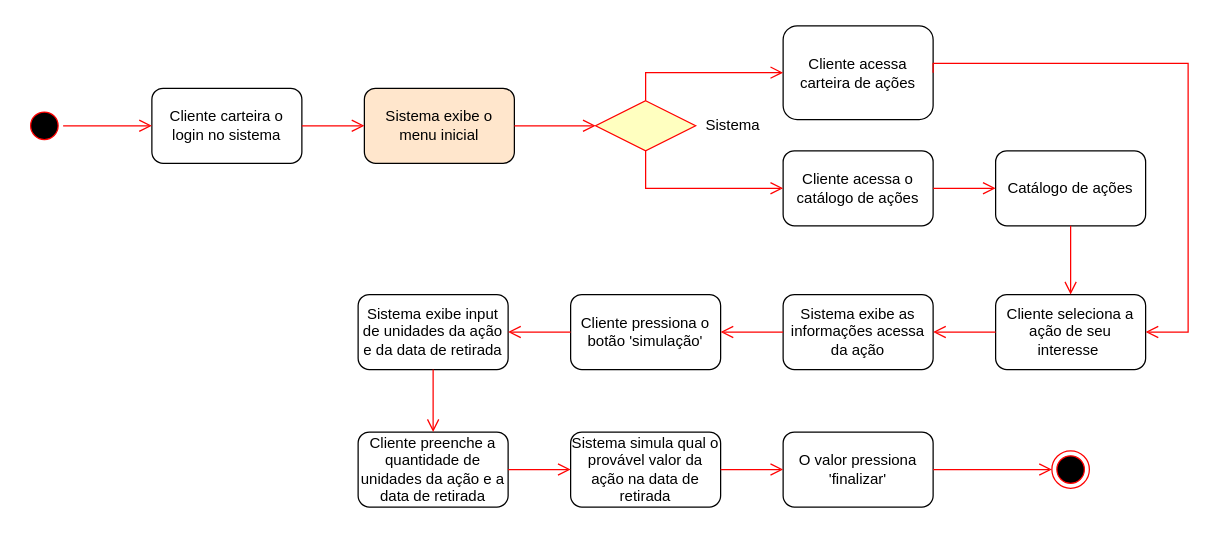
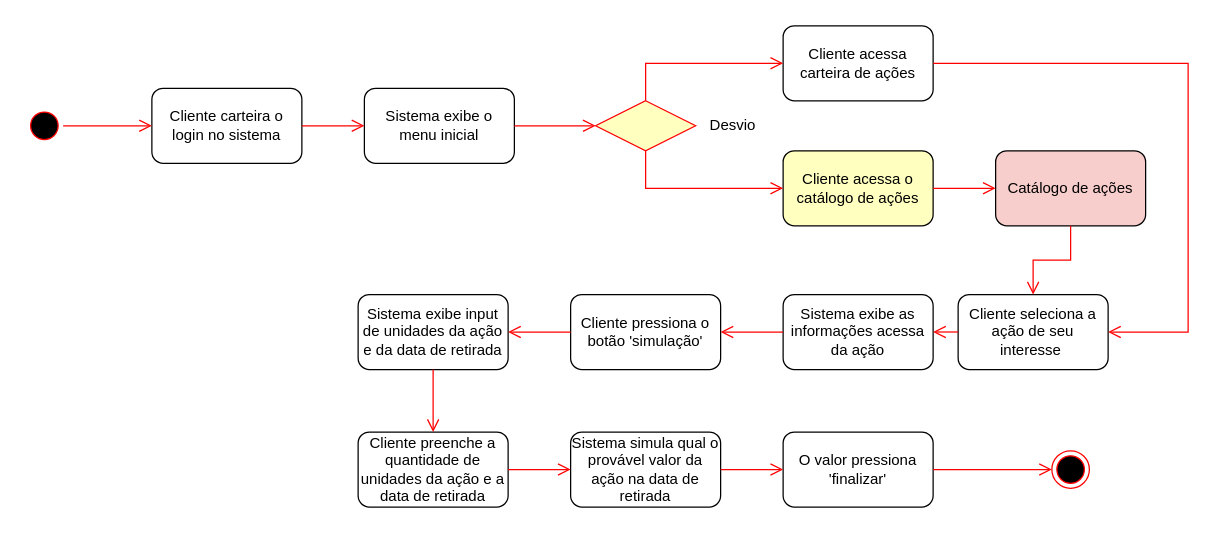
node "Cliente acessa carteira de ações": size 150x94 -> 150x75
node "Sistema exibe o menu inicial": fillcolor #ffe6cc -> #ffffff
node "Sistema": label "Sistema" -> "Desvio"
node "Cliente acessa o catálogo de ações": fillcolor #ffffff -> #ffffc0
node "Catálogo de ações": fillcolor #ffffff -> #f8cecc
node "Cliente seleciona a ação de seu interesse": moved (1071, 332) -> (1033, 332)
